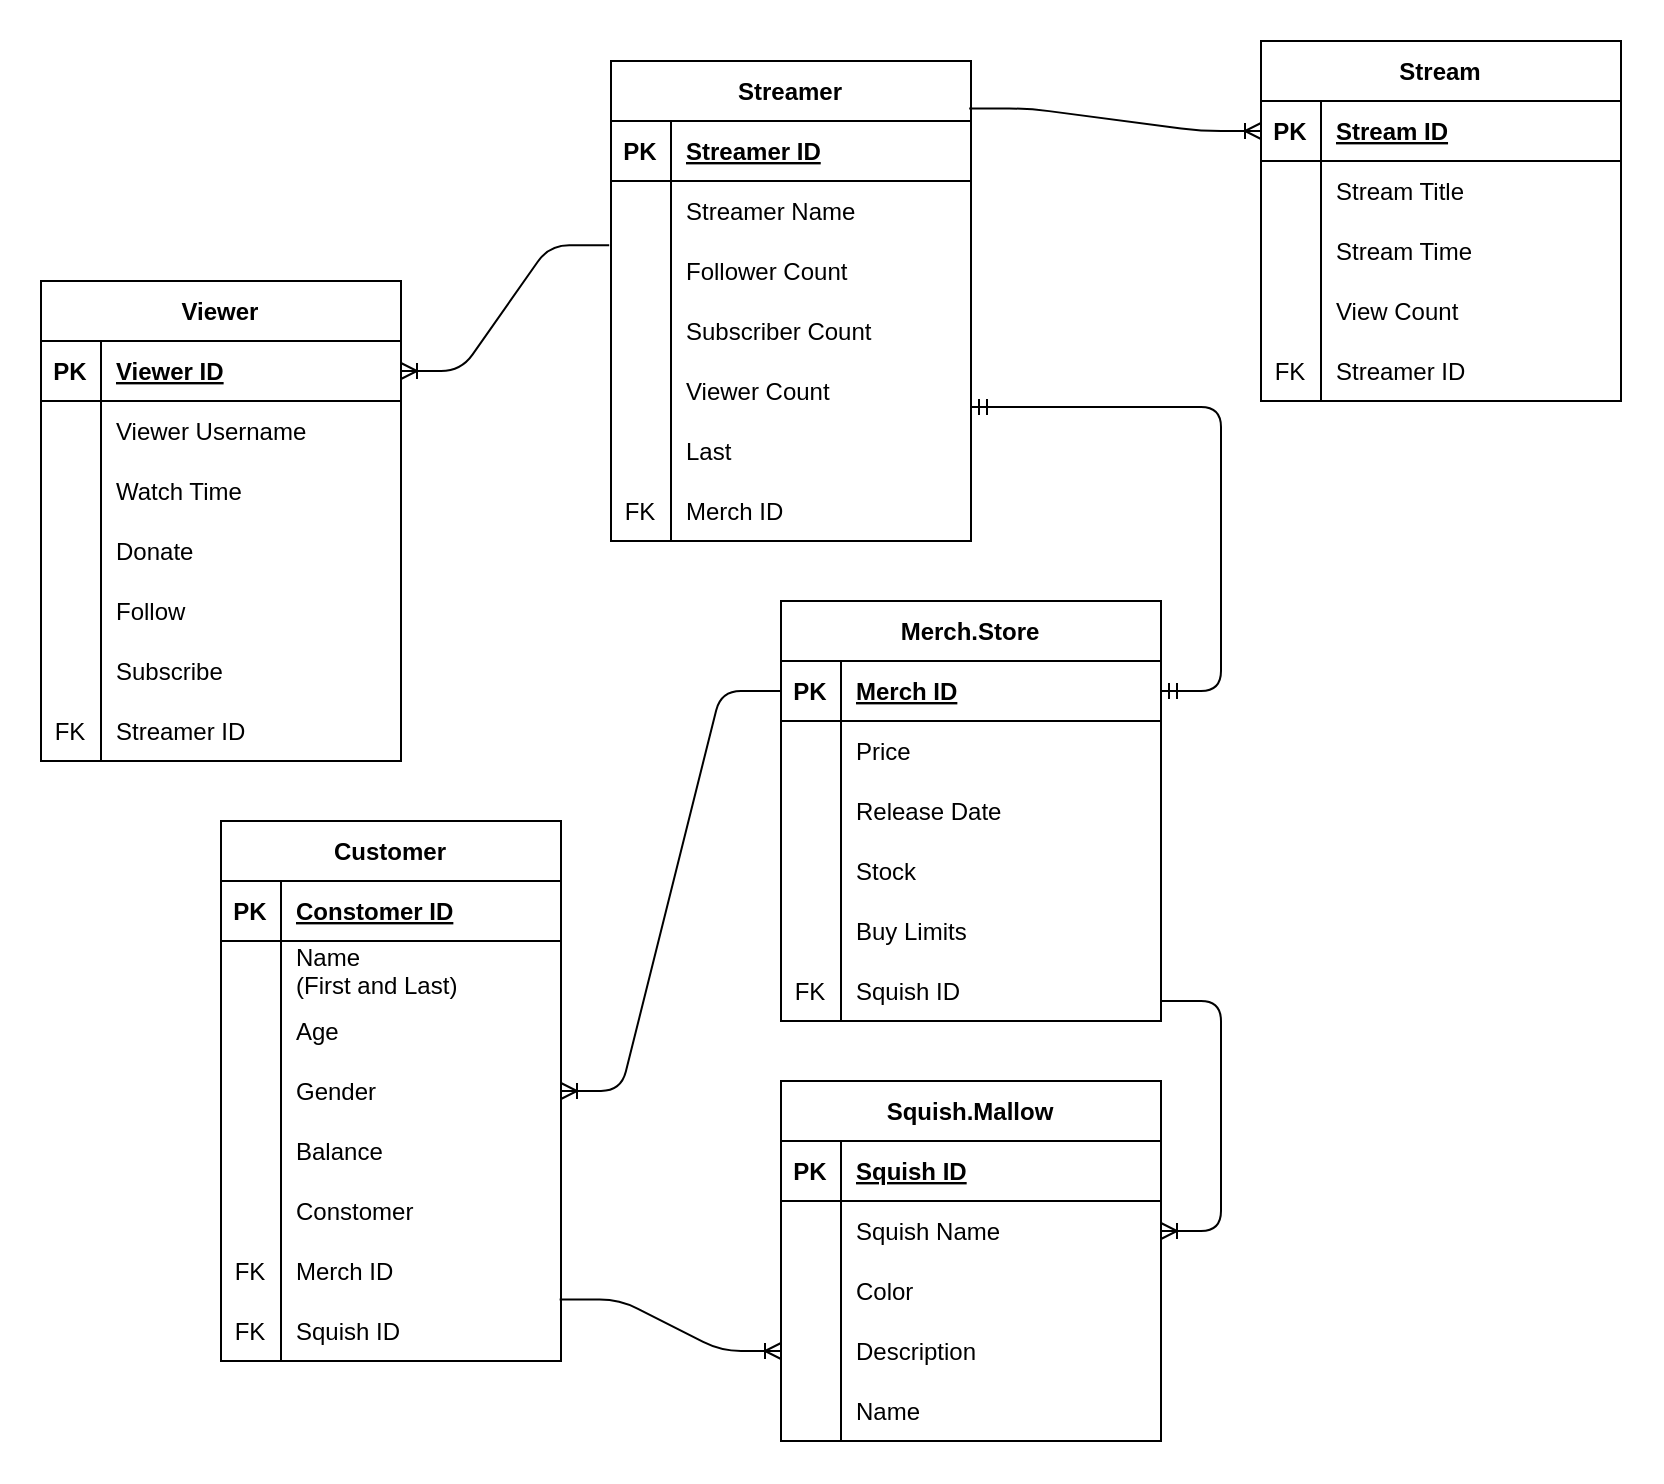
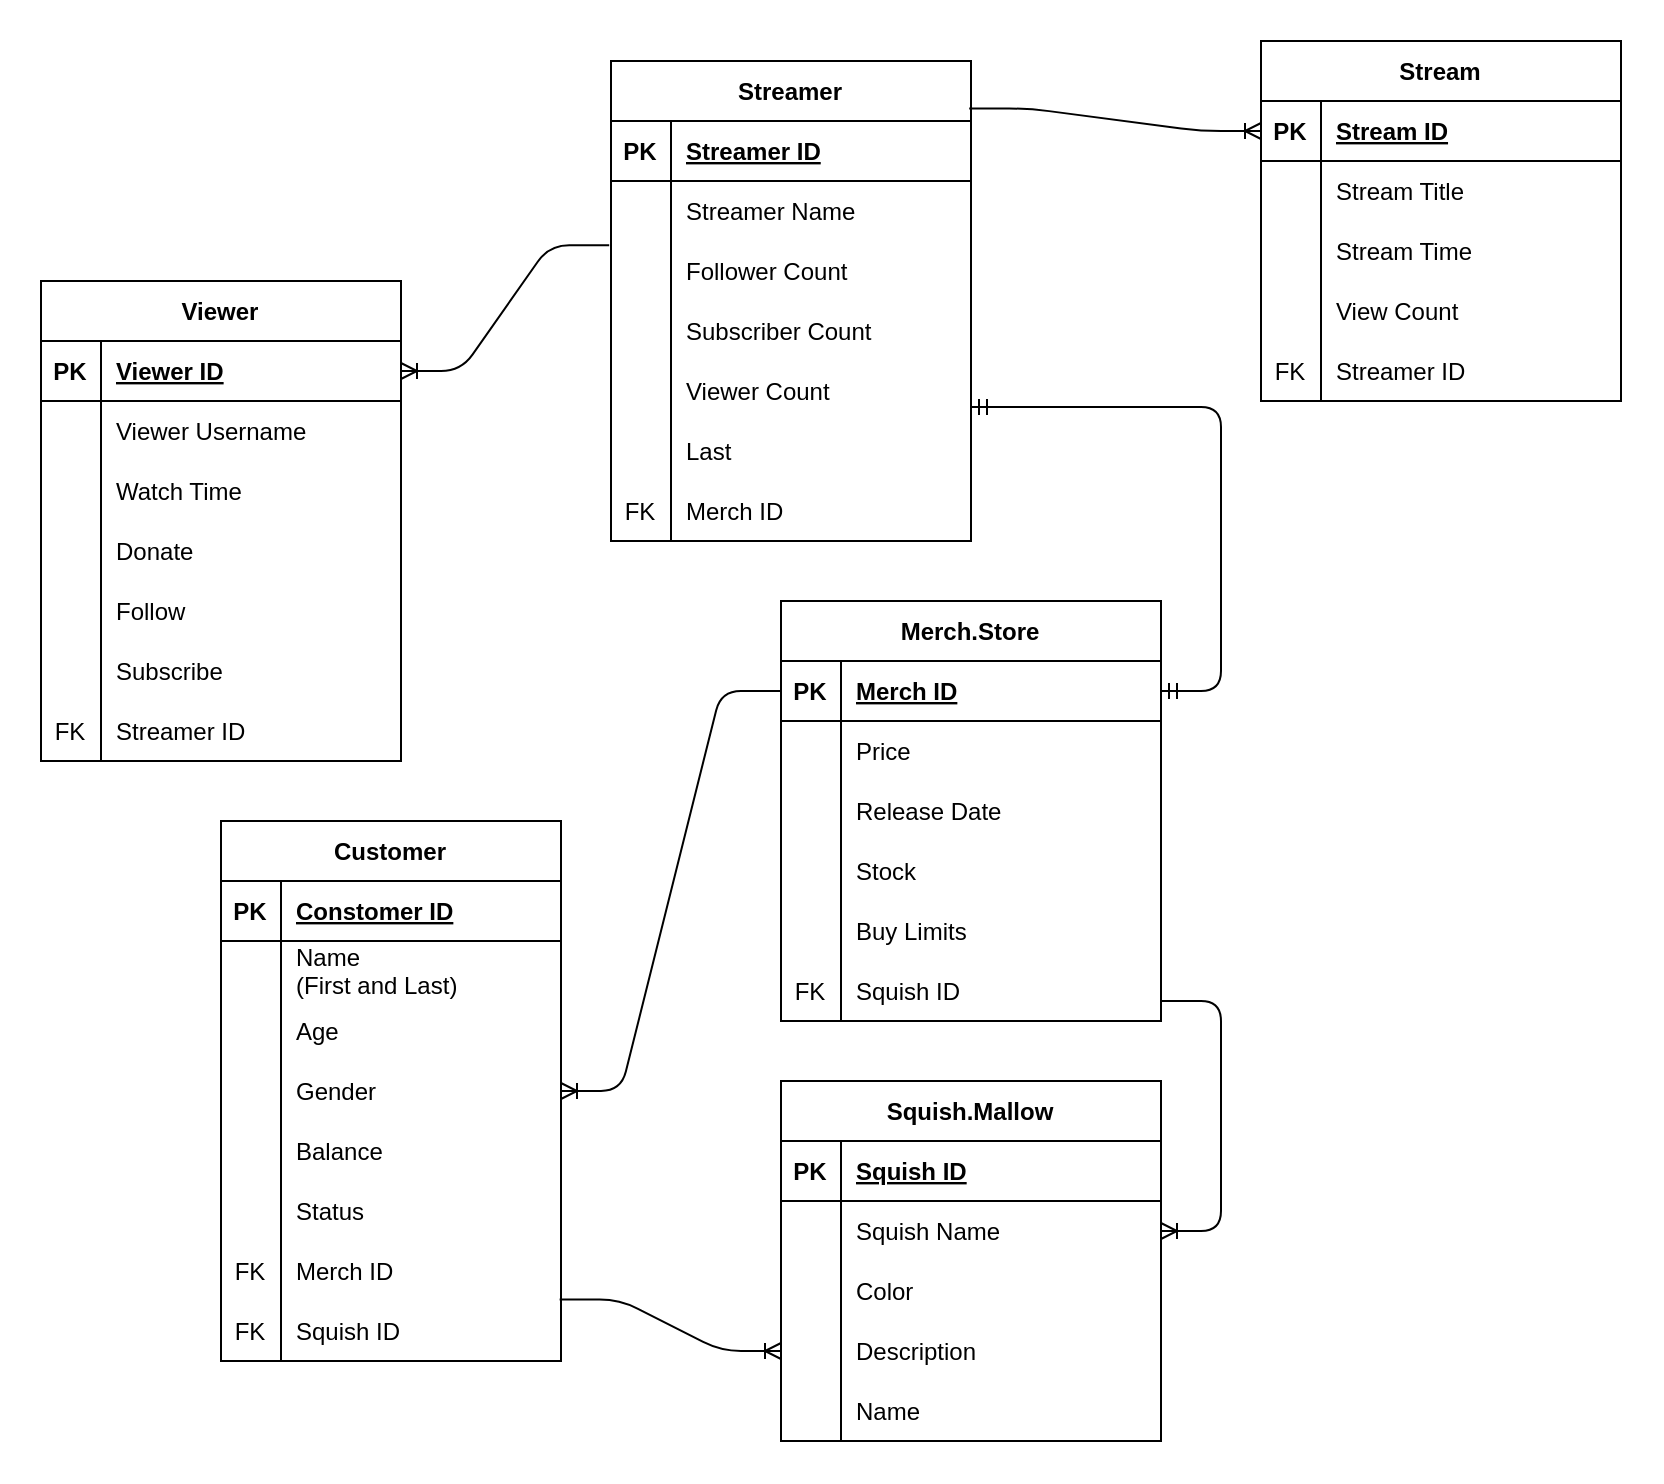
node "Constomer": label "Constomer" -> "Status"
